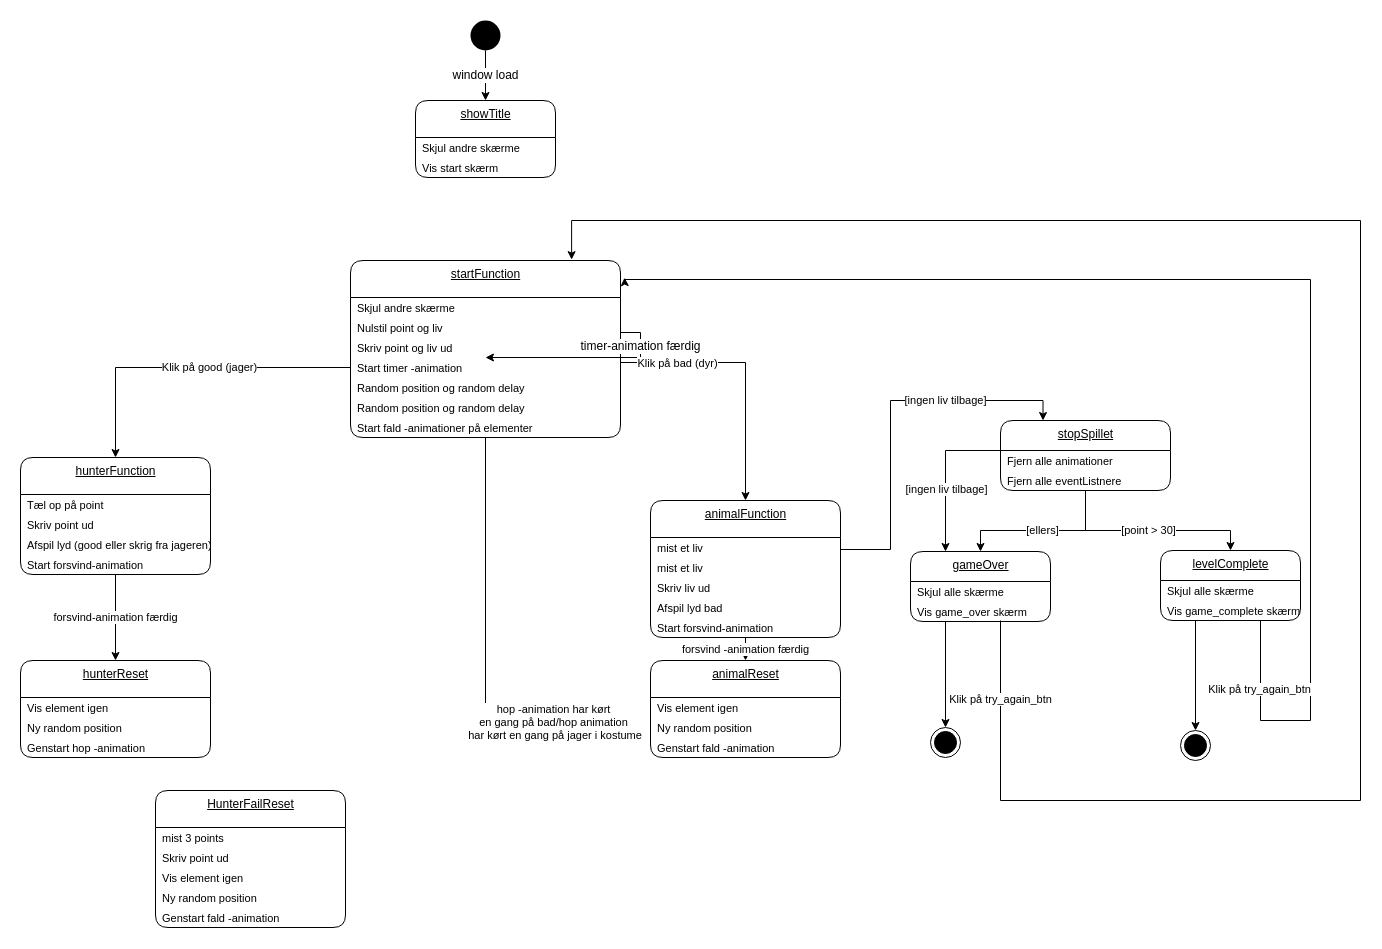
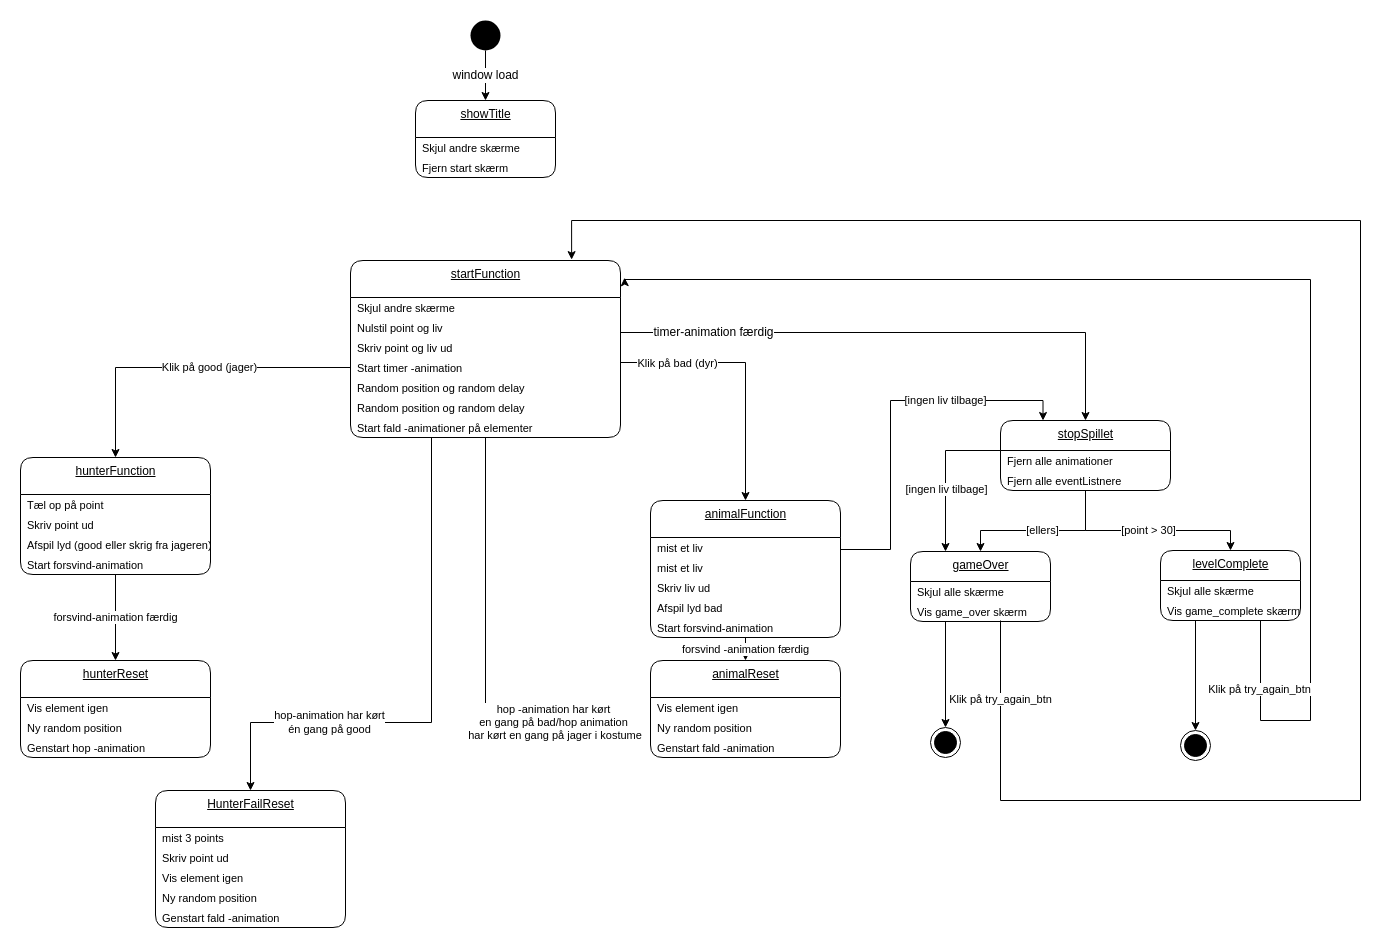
node "Vis start skærm": label "Vis start skærm" -> "Fjern start skærm"
edge "Nulstil point og liv" -> "Skriv point og liv ud": now "Nulstil point og liv" -> "stopSpillet"
edge "Start fald -animationer på elementer" -> "HunterFailReset": added, label "hop-animation har kørt én gang på good"
